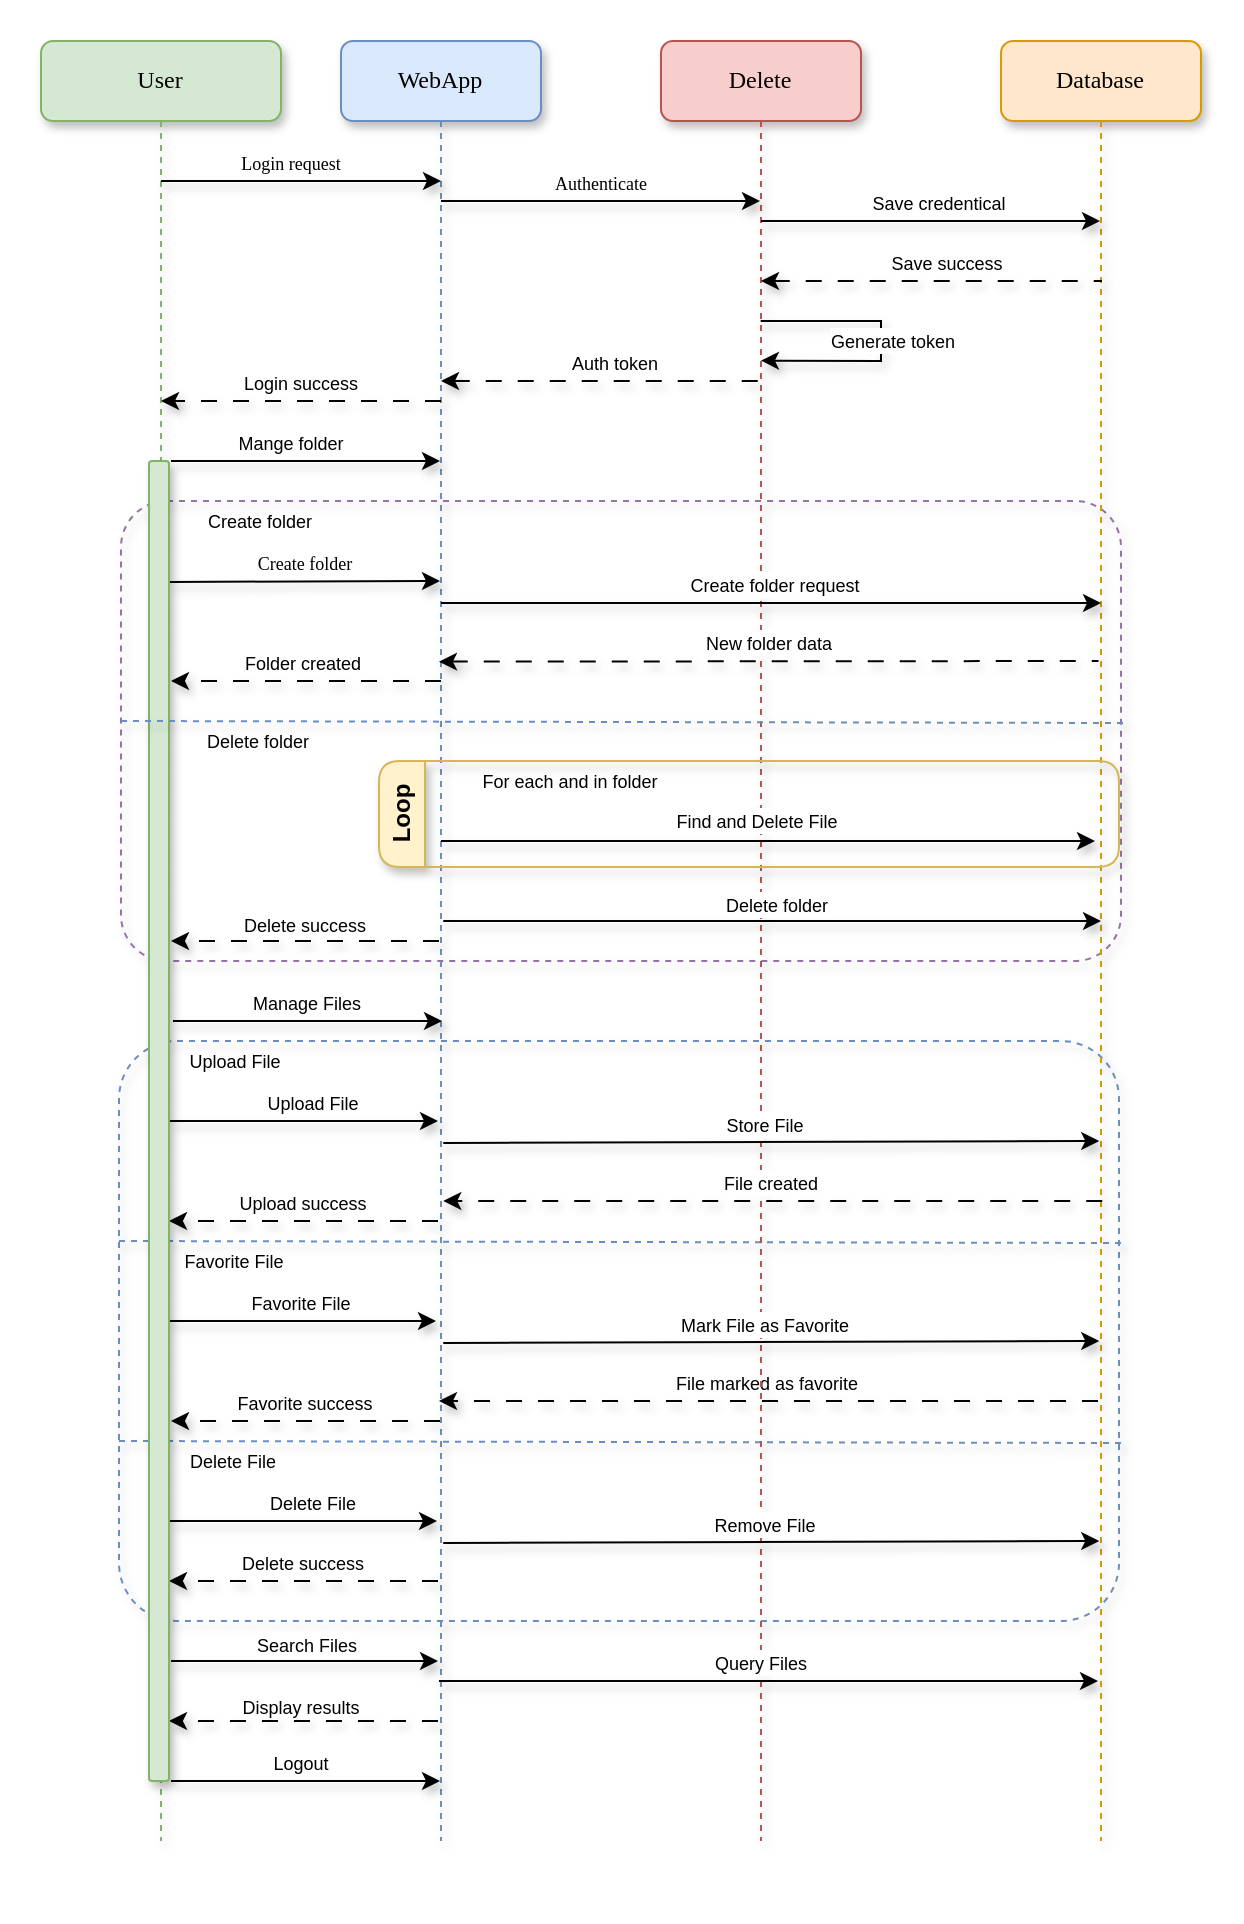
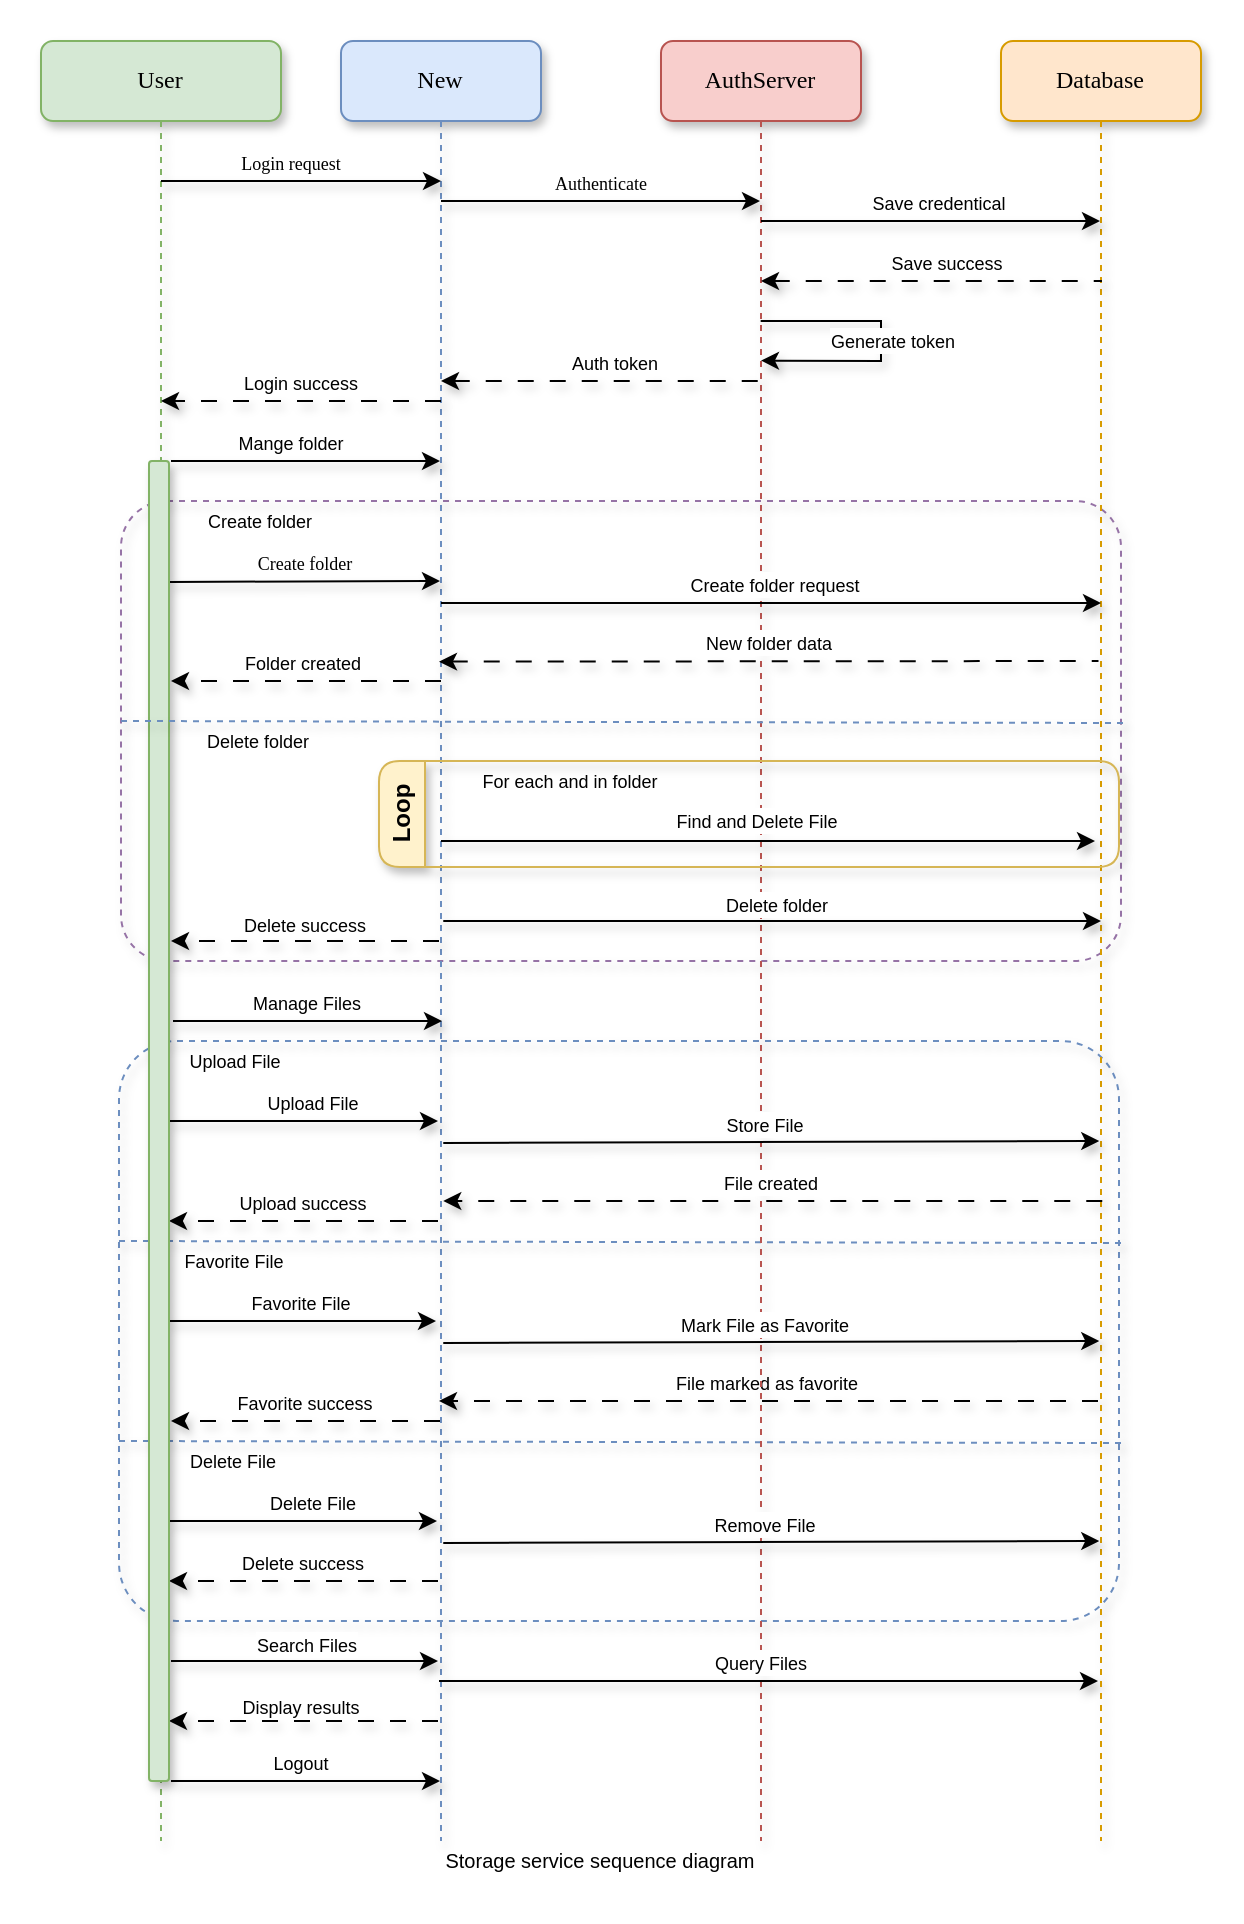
node "WebApp": label "WebApp" -> "New"
node "Delete": label "Delete" -> "AuthServer"
node "Storage service sequence diagram": added
